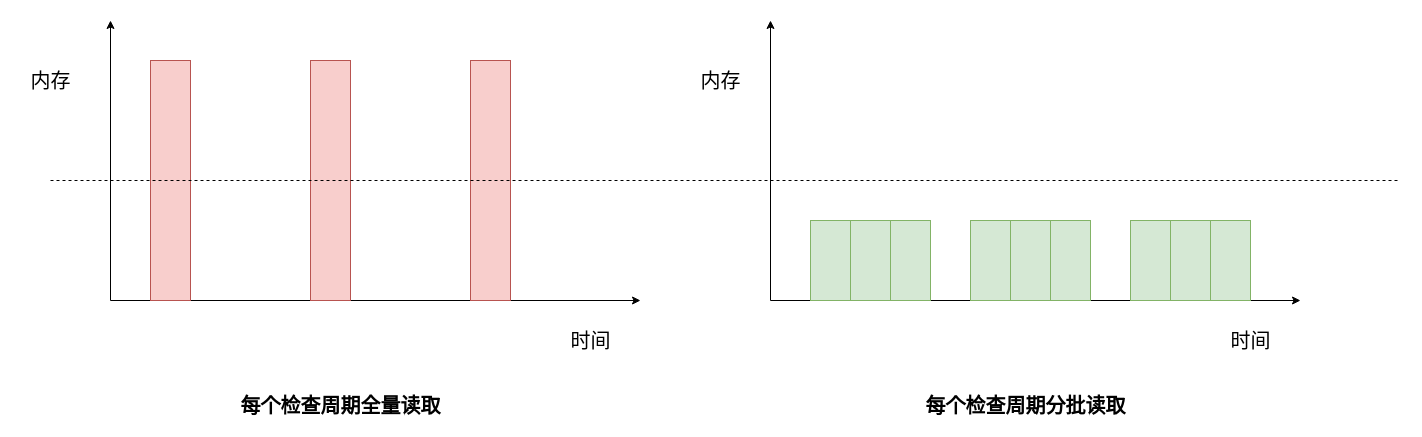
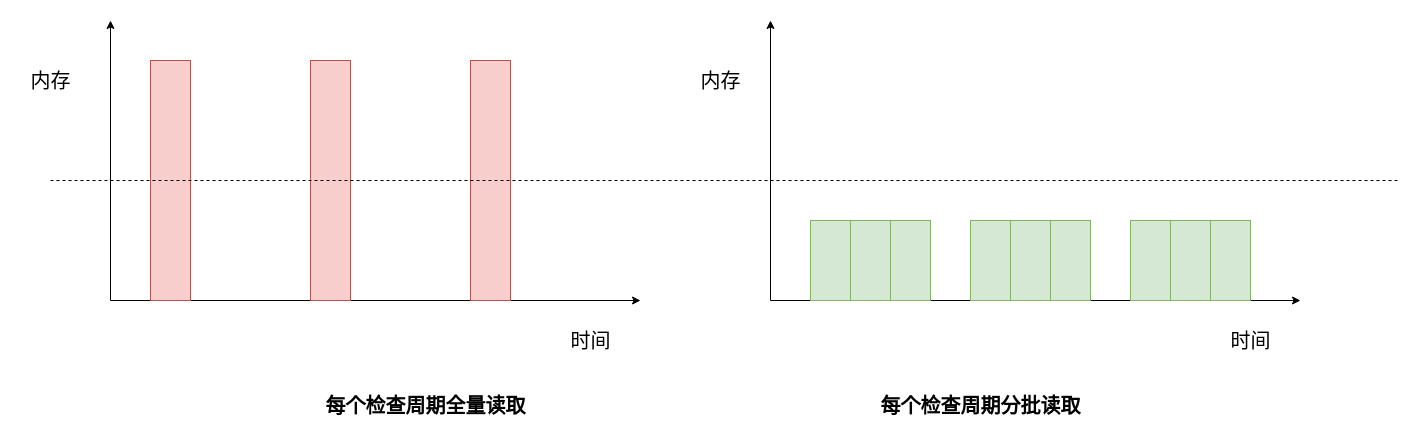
node "每个检查周期全量读取": moved (341, 406) -> (426, 406)
node "每个检查周期分批读取": moved (1026, 406) -> (981, 406)
